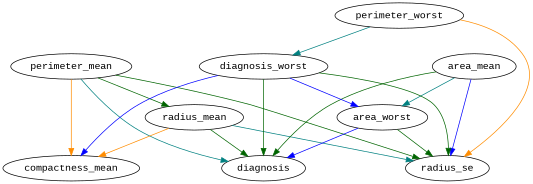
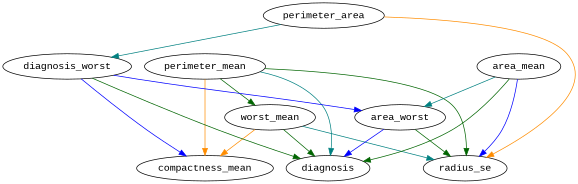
node "perimeter_worst": label "perimeter_worst" -> "perimeter_area"
edge "diagnosis_worst" -> "radius_se": removed
node "radius_mean": label "radius_mean" -> "worst_mean"
